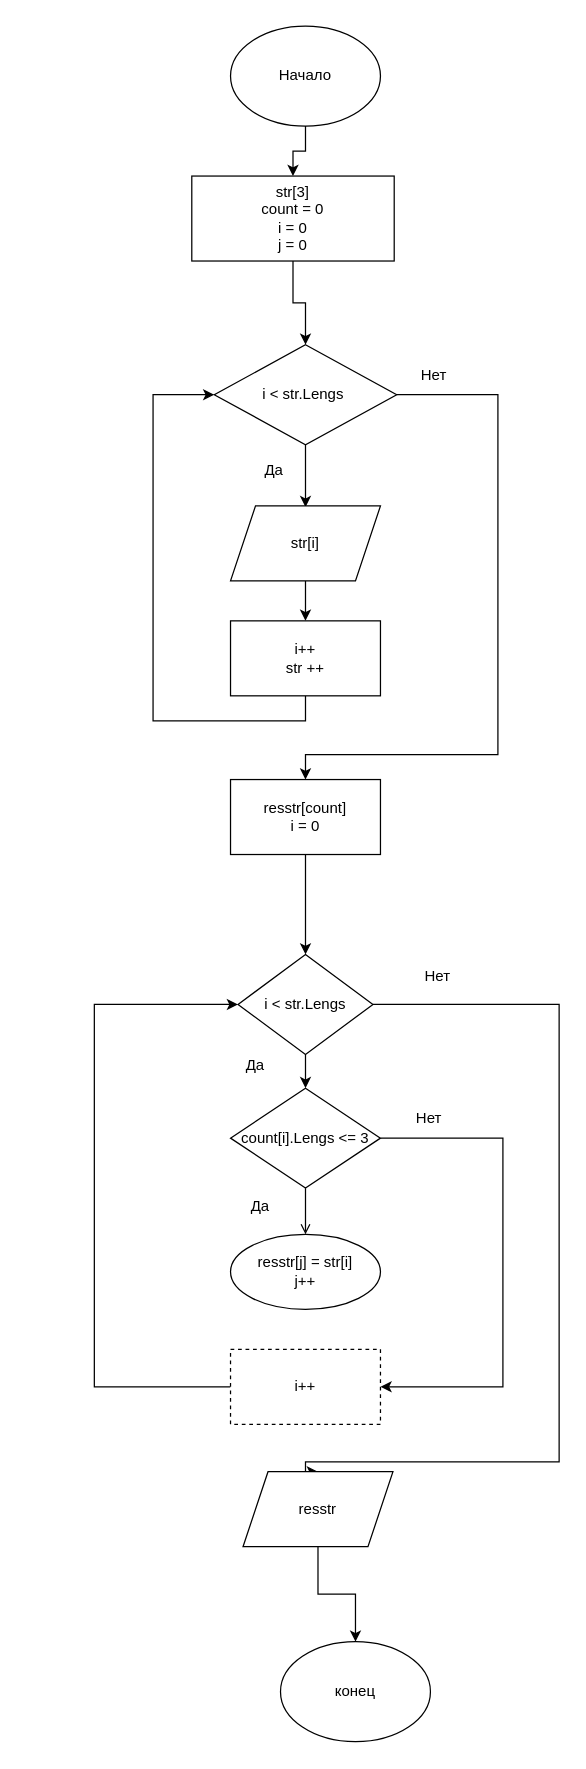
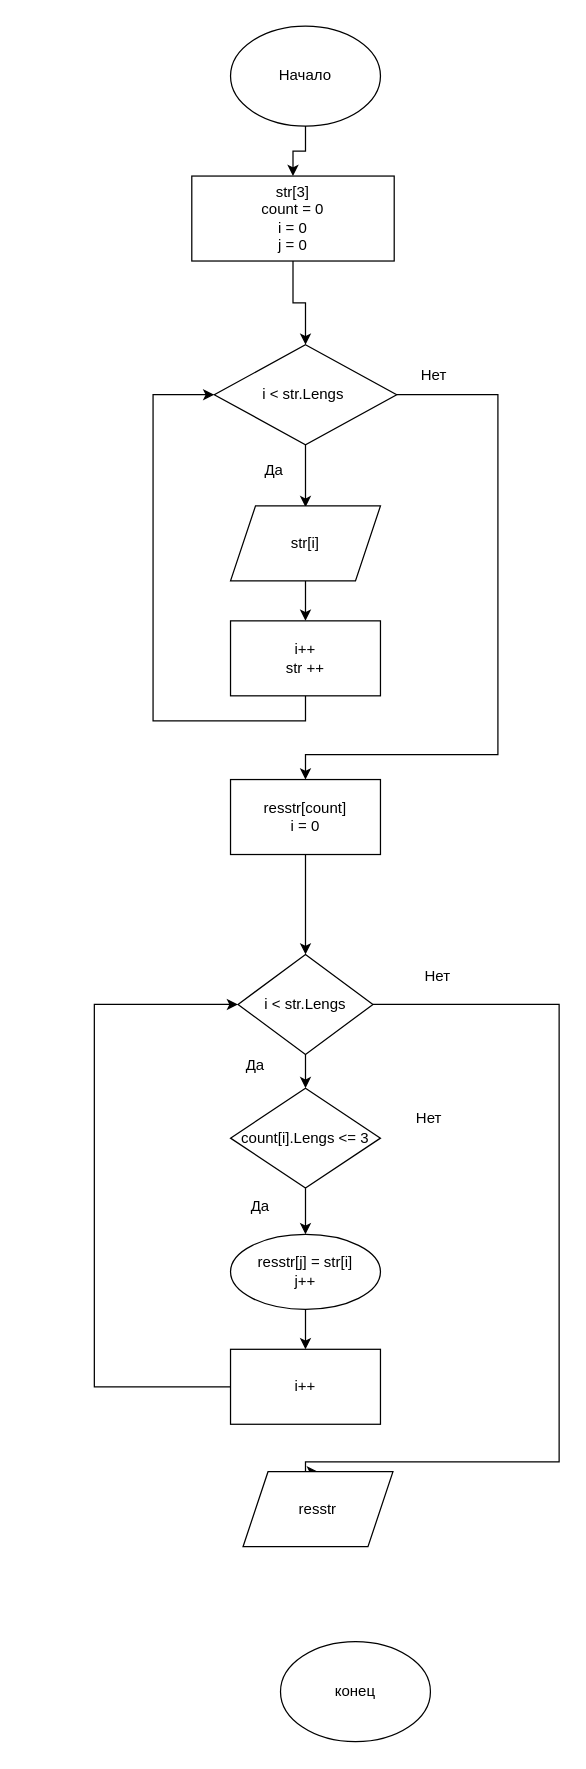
edge "count[i].Lengs <= 3" -> "resstr[j] = str[i] j++": arrowhead open -> classic
edge "count[i].Lengs <= 3" -> "i++": removed
edge "resstr[j] = str[i] j++" -> "i++": added
node "i++": style dashed -> solid
edge "resstr" -> "конец": removed
